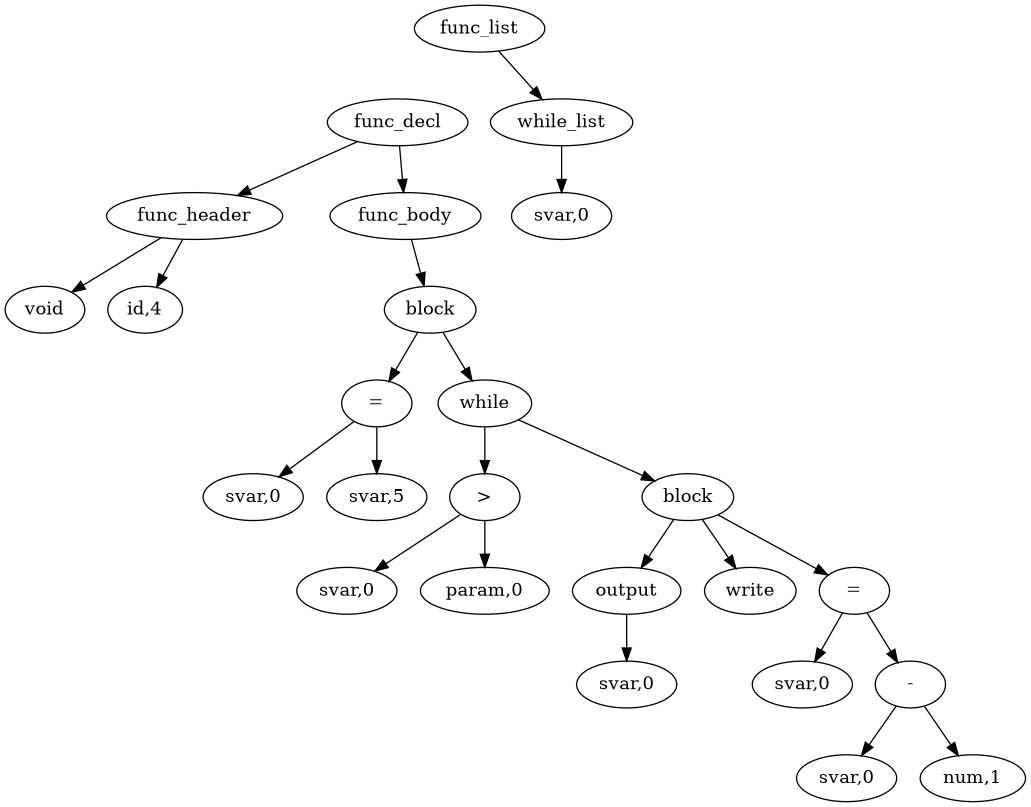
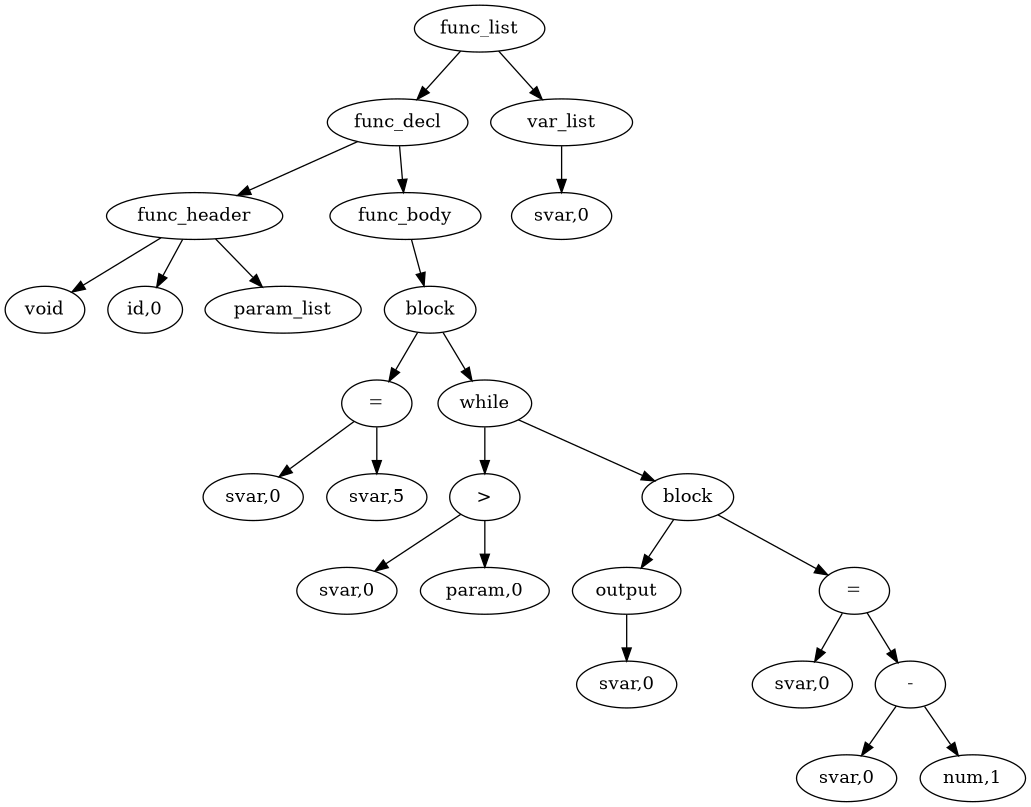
edge "func_list" -> "func_decl": added
node "while_list": label "while_list" -> "var_list"
node "id,4": label "id,4" -> "id,0"
node "param_list": added
node "write": removed
